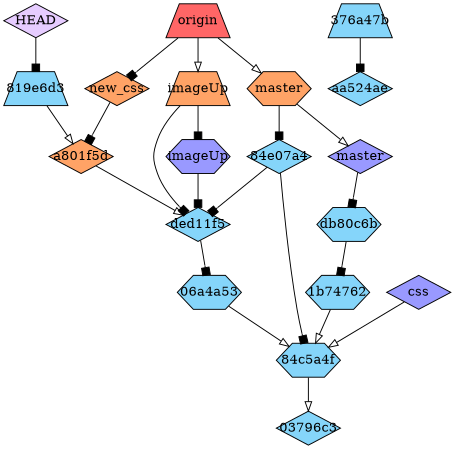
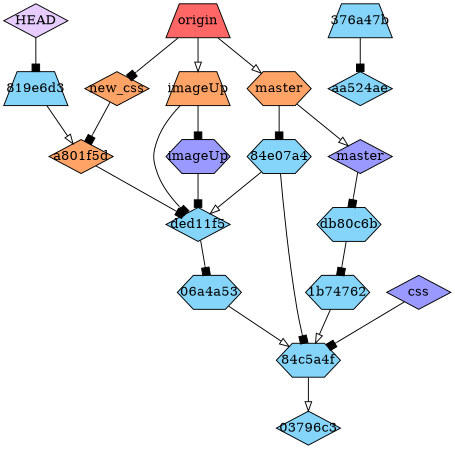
node "84e07a4": shape diamond -> hexagon
edge "84e07a4" -> "ded11f5": arrowhead box -> onormal
edge "a801f5d" -> "ded11f5": arrowhead onormal -> box
edge "css" -> "84c5a4f": arrowhead onormal -> box
